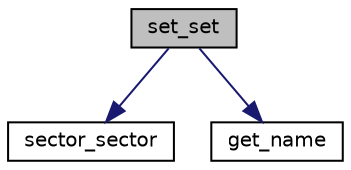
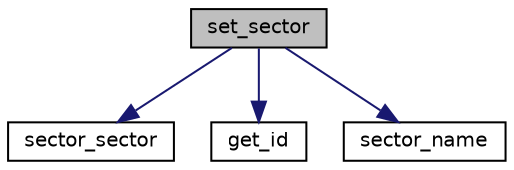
node "set_set": label "set_set" -> "set_sector"
node "get_id": added
node "get_name": label "get_name" -> "sector_name"
